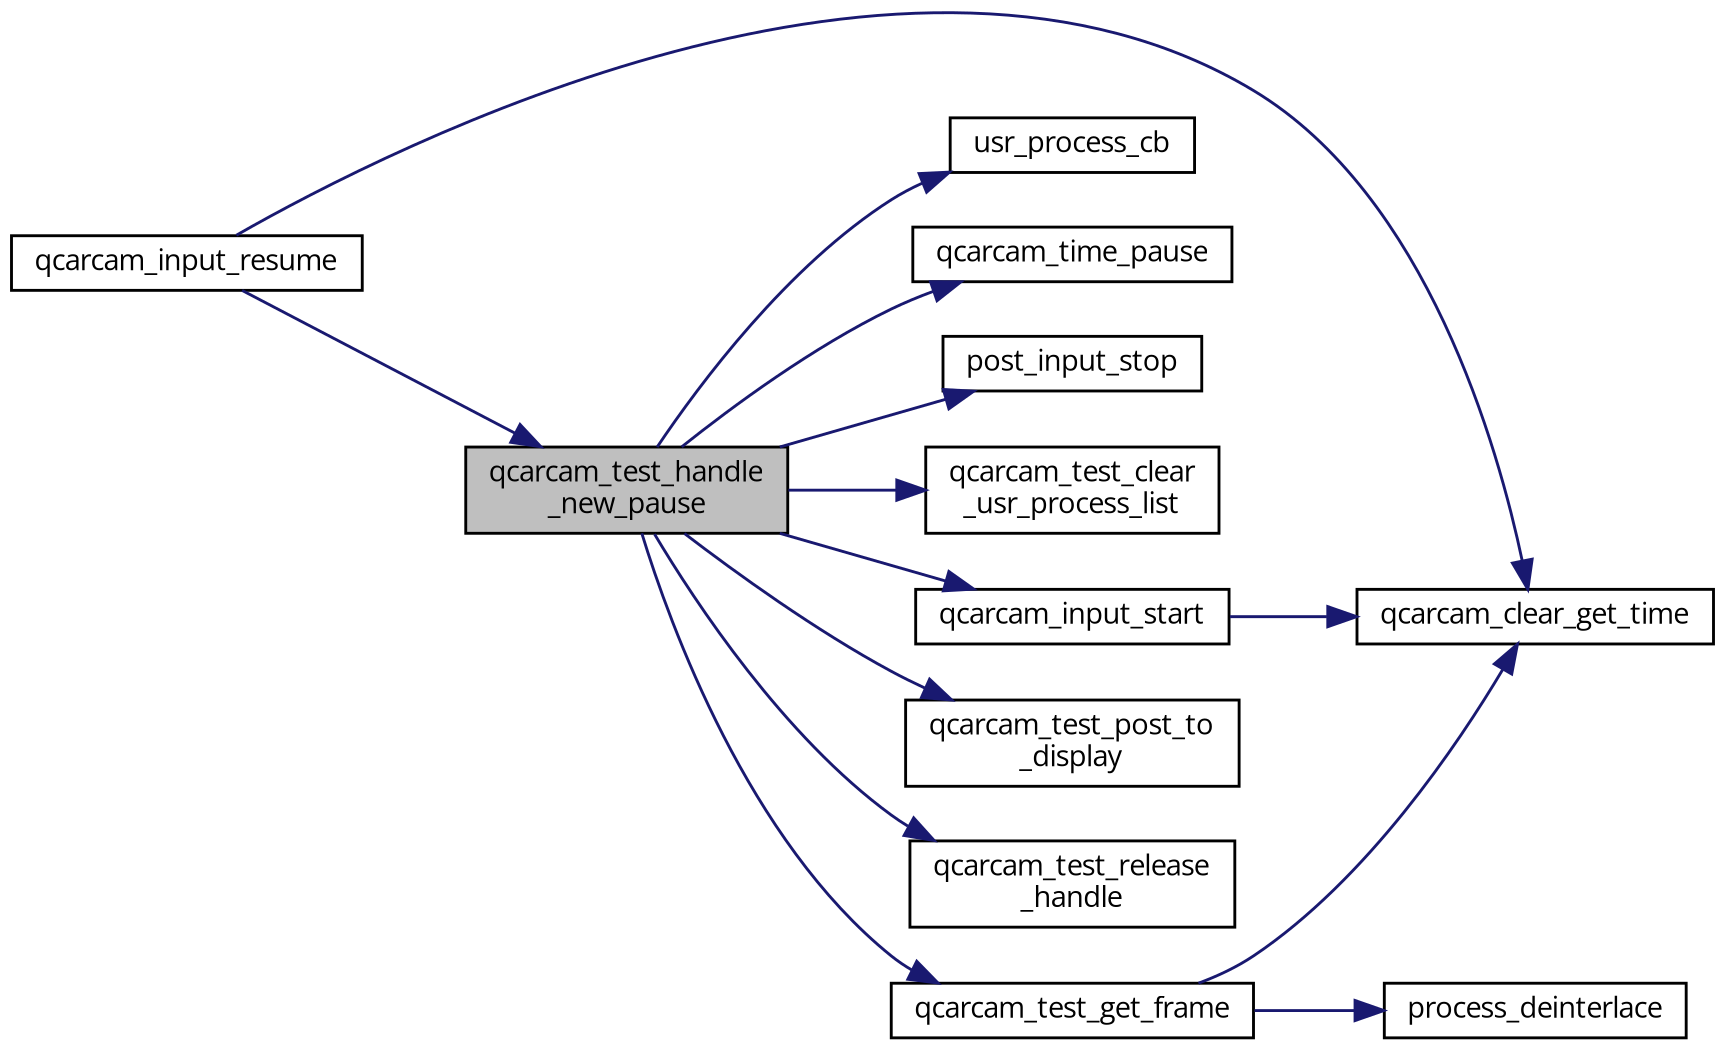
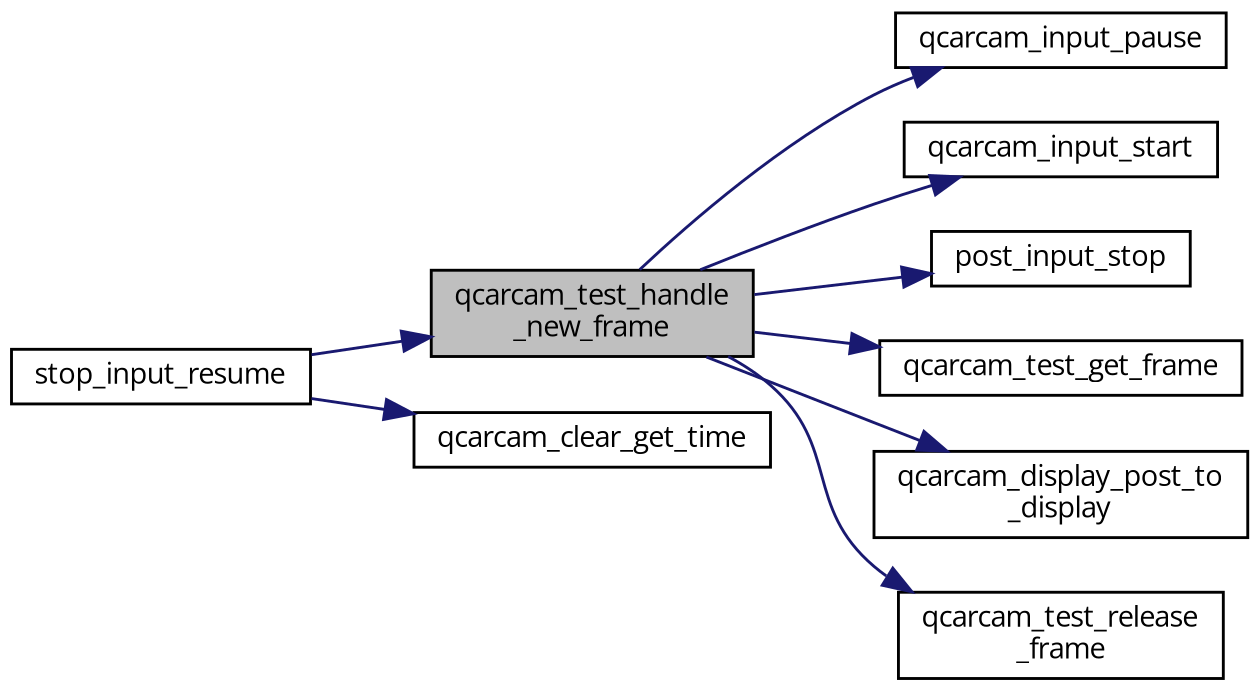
node "usr_process_cb": removed
node "qcarcam_time_pause": label "qcarcam_time_pause" -> "qcarcam_input_pause"
node "qcarcam_input_resume": label "qcarcam_input_resume" -> "stop_input_resume"
node "qcarcam_test_handle _new_pause": label "qcarcam_test_handle _new_pause" -> "qcarcam_test_handle _new_frame"
node "qcarcam_test_clear _usr_process_list": removed
edge "qcarcam_input_start" -> "qcarcam_clear_get_time": removed
node "qcarcam_test_post_to _display": label "qcarcam_test_post_to _display" -> "qcarcam_display_post_to _display"
edge "qcarcam_test_get_frame" -> "qcarcam_clear_get_time": removed
node "qcarcam_test_release _handle": label "qcarcam_test_release _handle" -> "qcarcam_test_release _frame"
node "process_deinterlace": removed
